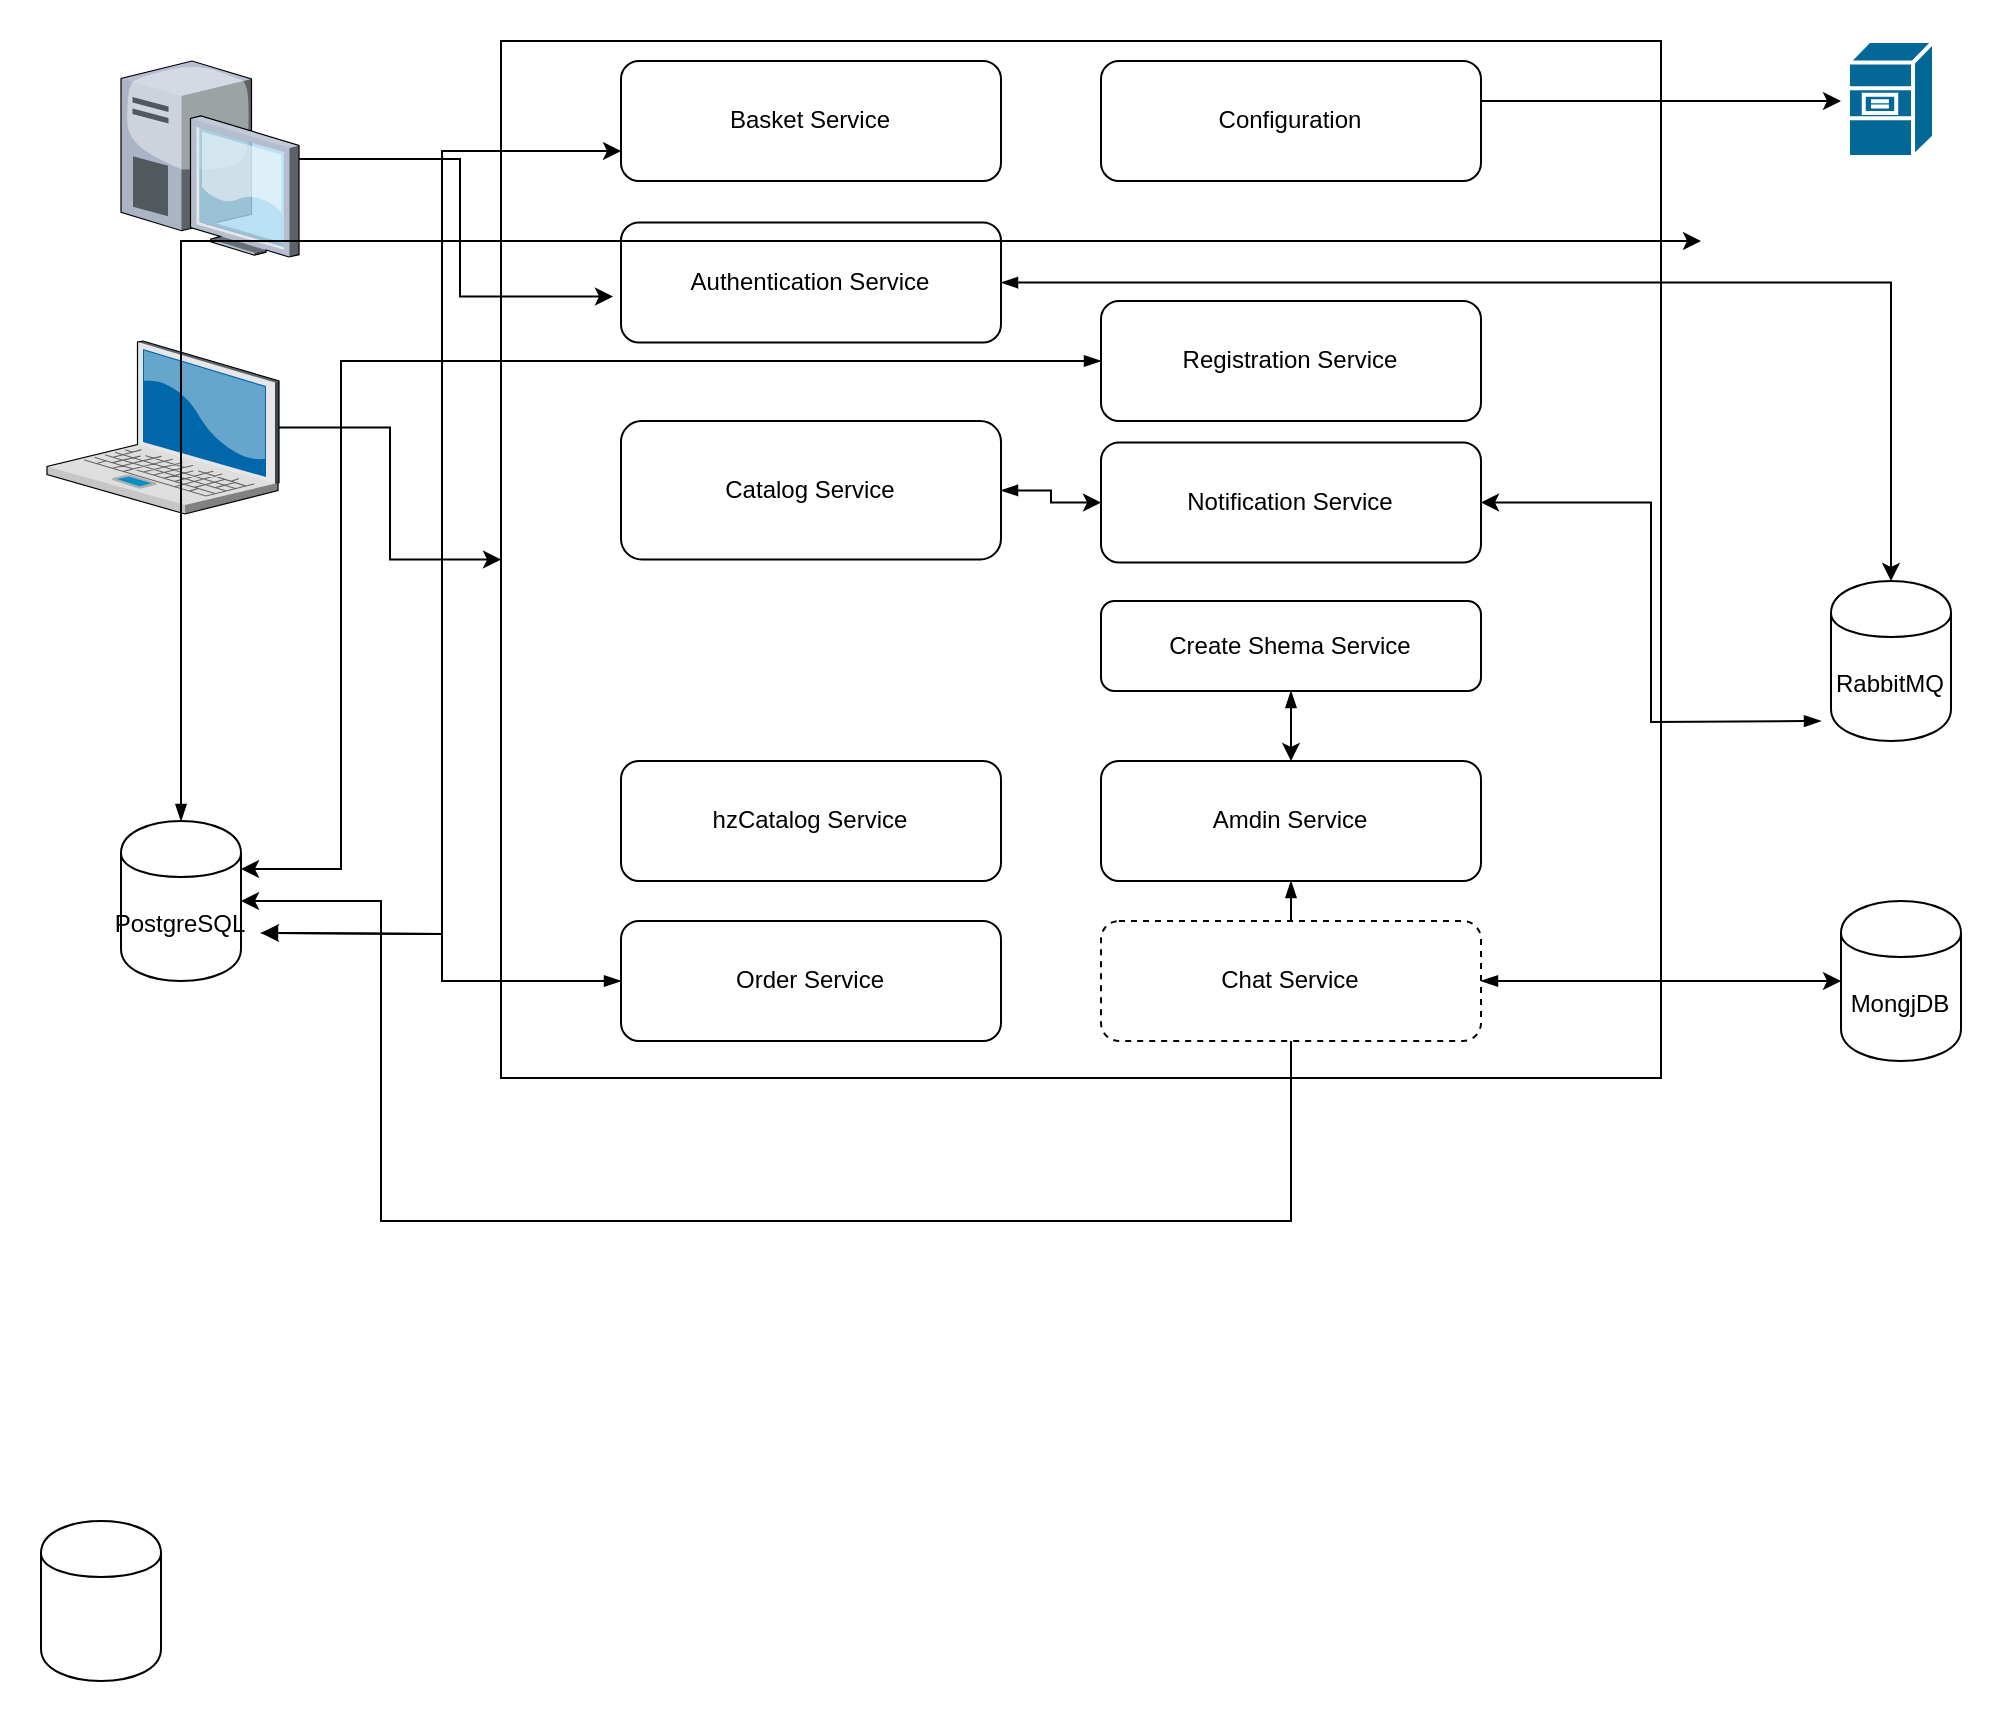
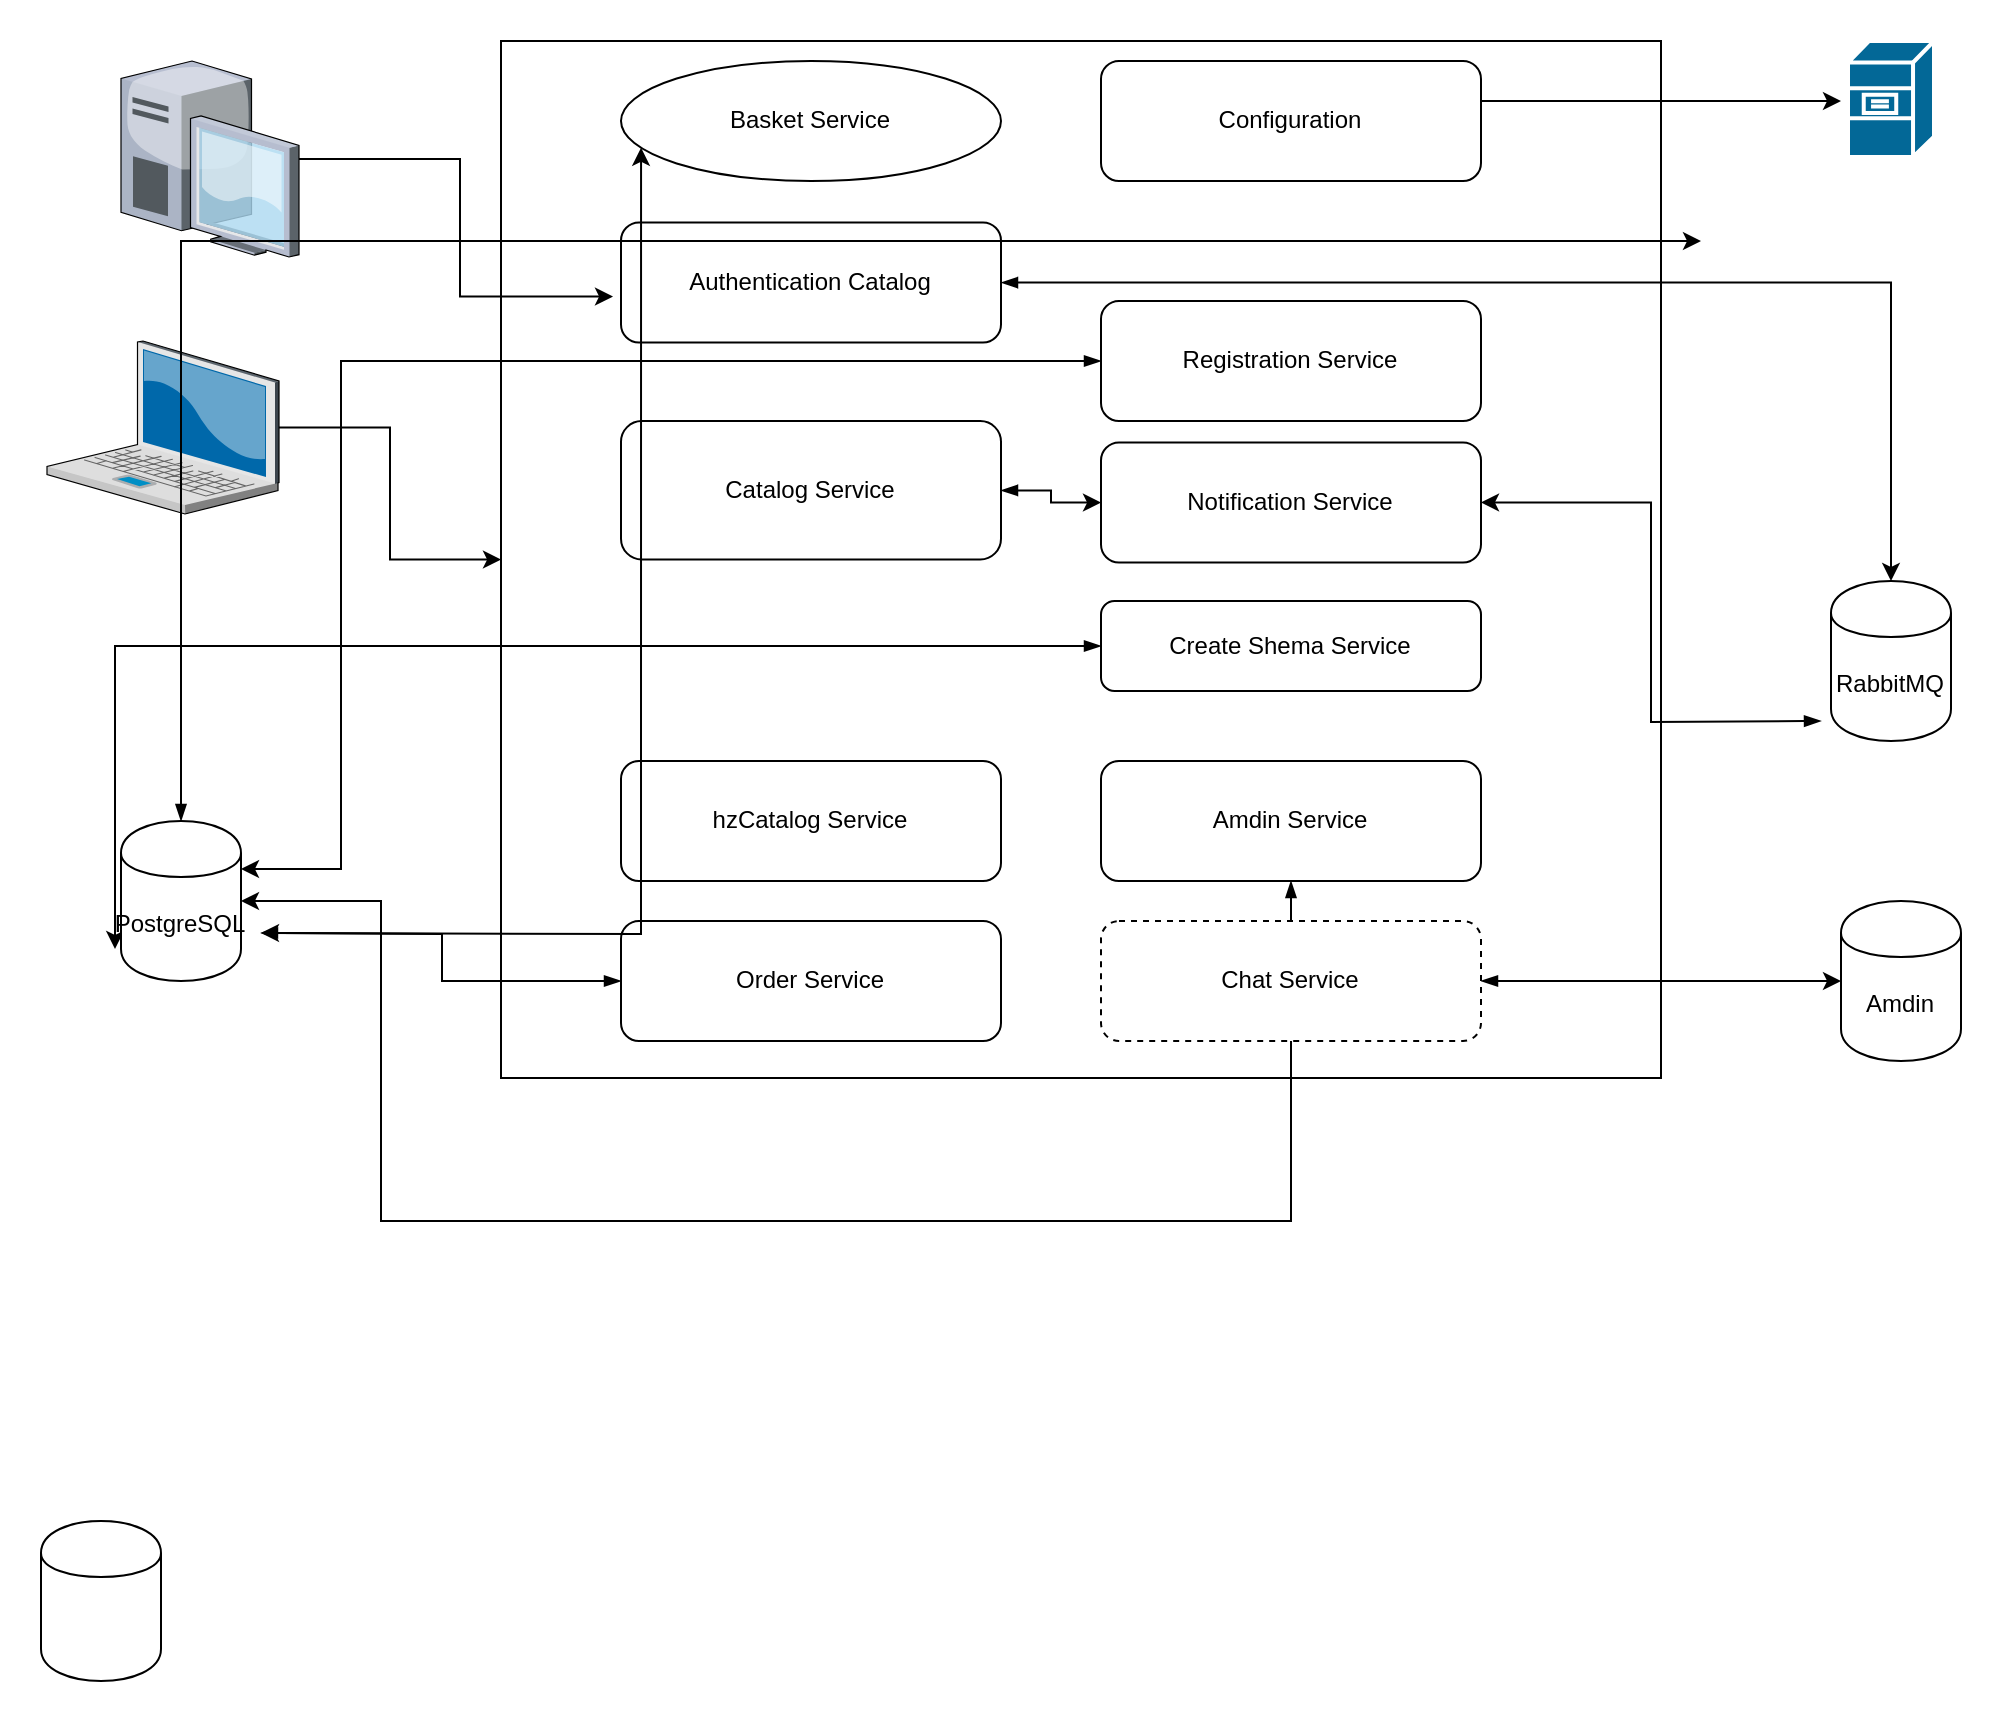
node "Basket Service": shape rounded rectangle -> ellipse
node "Authentication Service": label "Authentication Service" -> "Authentication Catalog"
edge "Create Shema Service" -- "Amdin Service": now "Create Shema Service" -- "PostgreSQL"
node "MongjDB": label "MongjDB" -> "Amdin"
